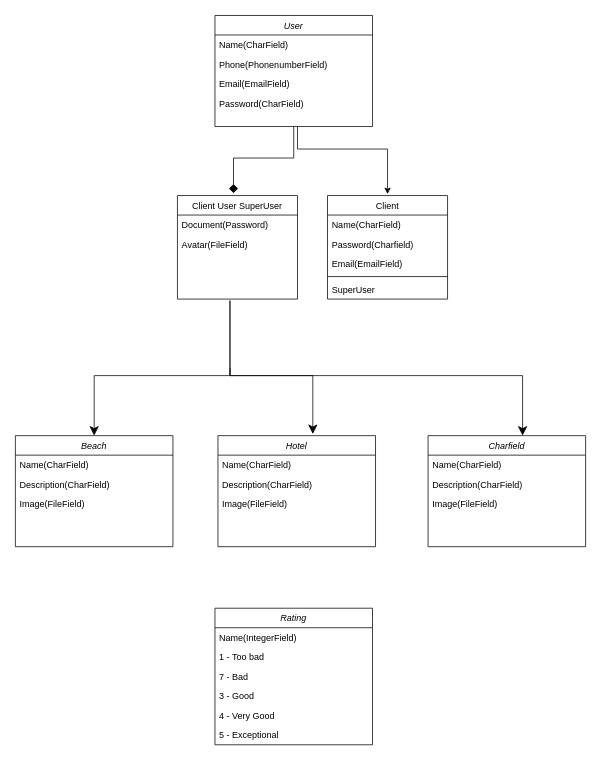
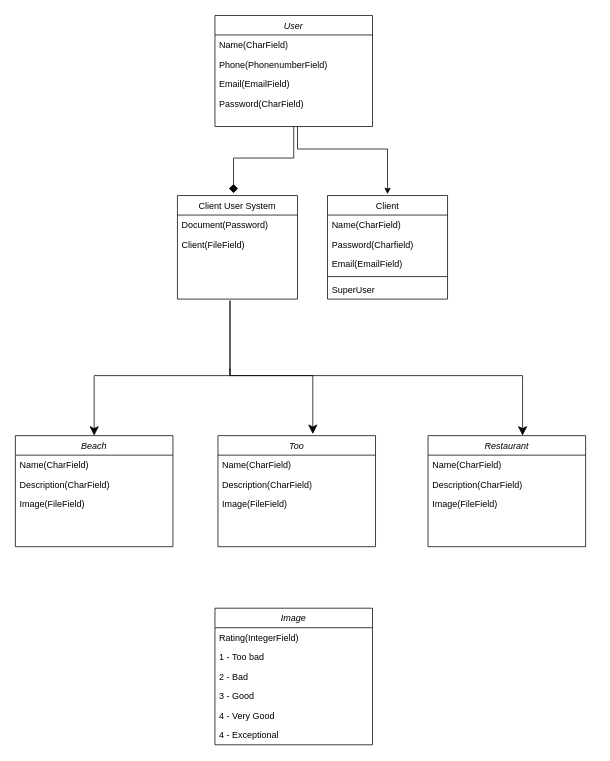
node "Client User SuperUser": label "Client User SuperUser" -> "Client User System"
node "Avatar(FileField)": label "Avatar(FileField)" -> "Client(FileField)"
node "Hotel": label "Hotel" -> "Too"
node "Charfield": label "Charfield" -> "Restaurant"
node "Rating": label "Rating" -> "Image"
node "Name(IntegerField)": label "Name(IntegerField)" -> "Rating(IntegerField)"
node "7 - Bad": label "7 - Bad" -> "2 - Bad"
node "5 - Exceptional": label "5 - Exceptional" -> "4 - Exceptional"
